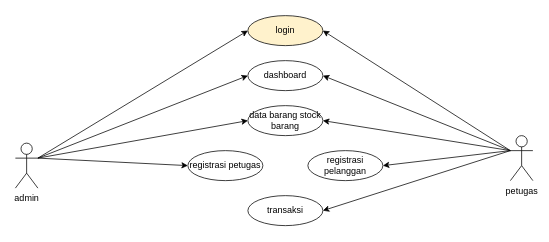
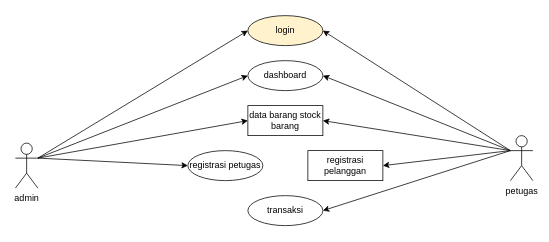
node "data barang stock barang": shape ellipse -> rectangle
node "registrasi pelanggan": shape ellipse -> rectangle
